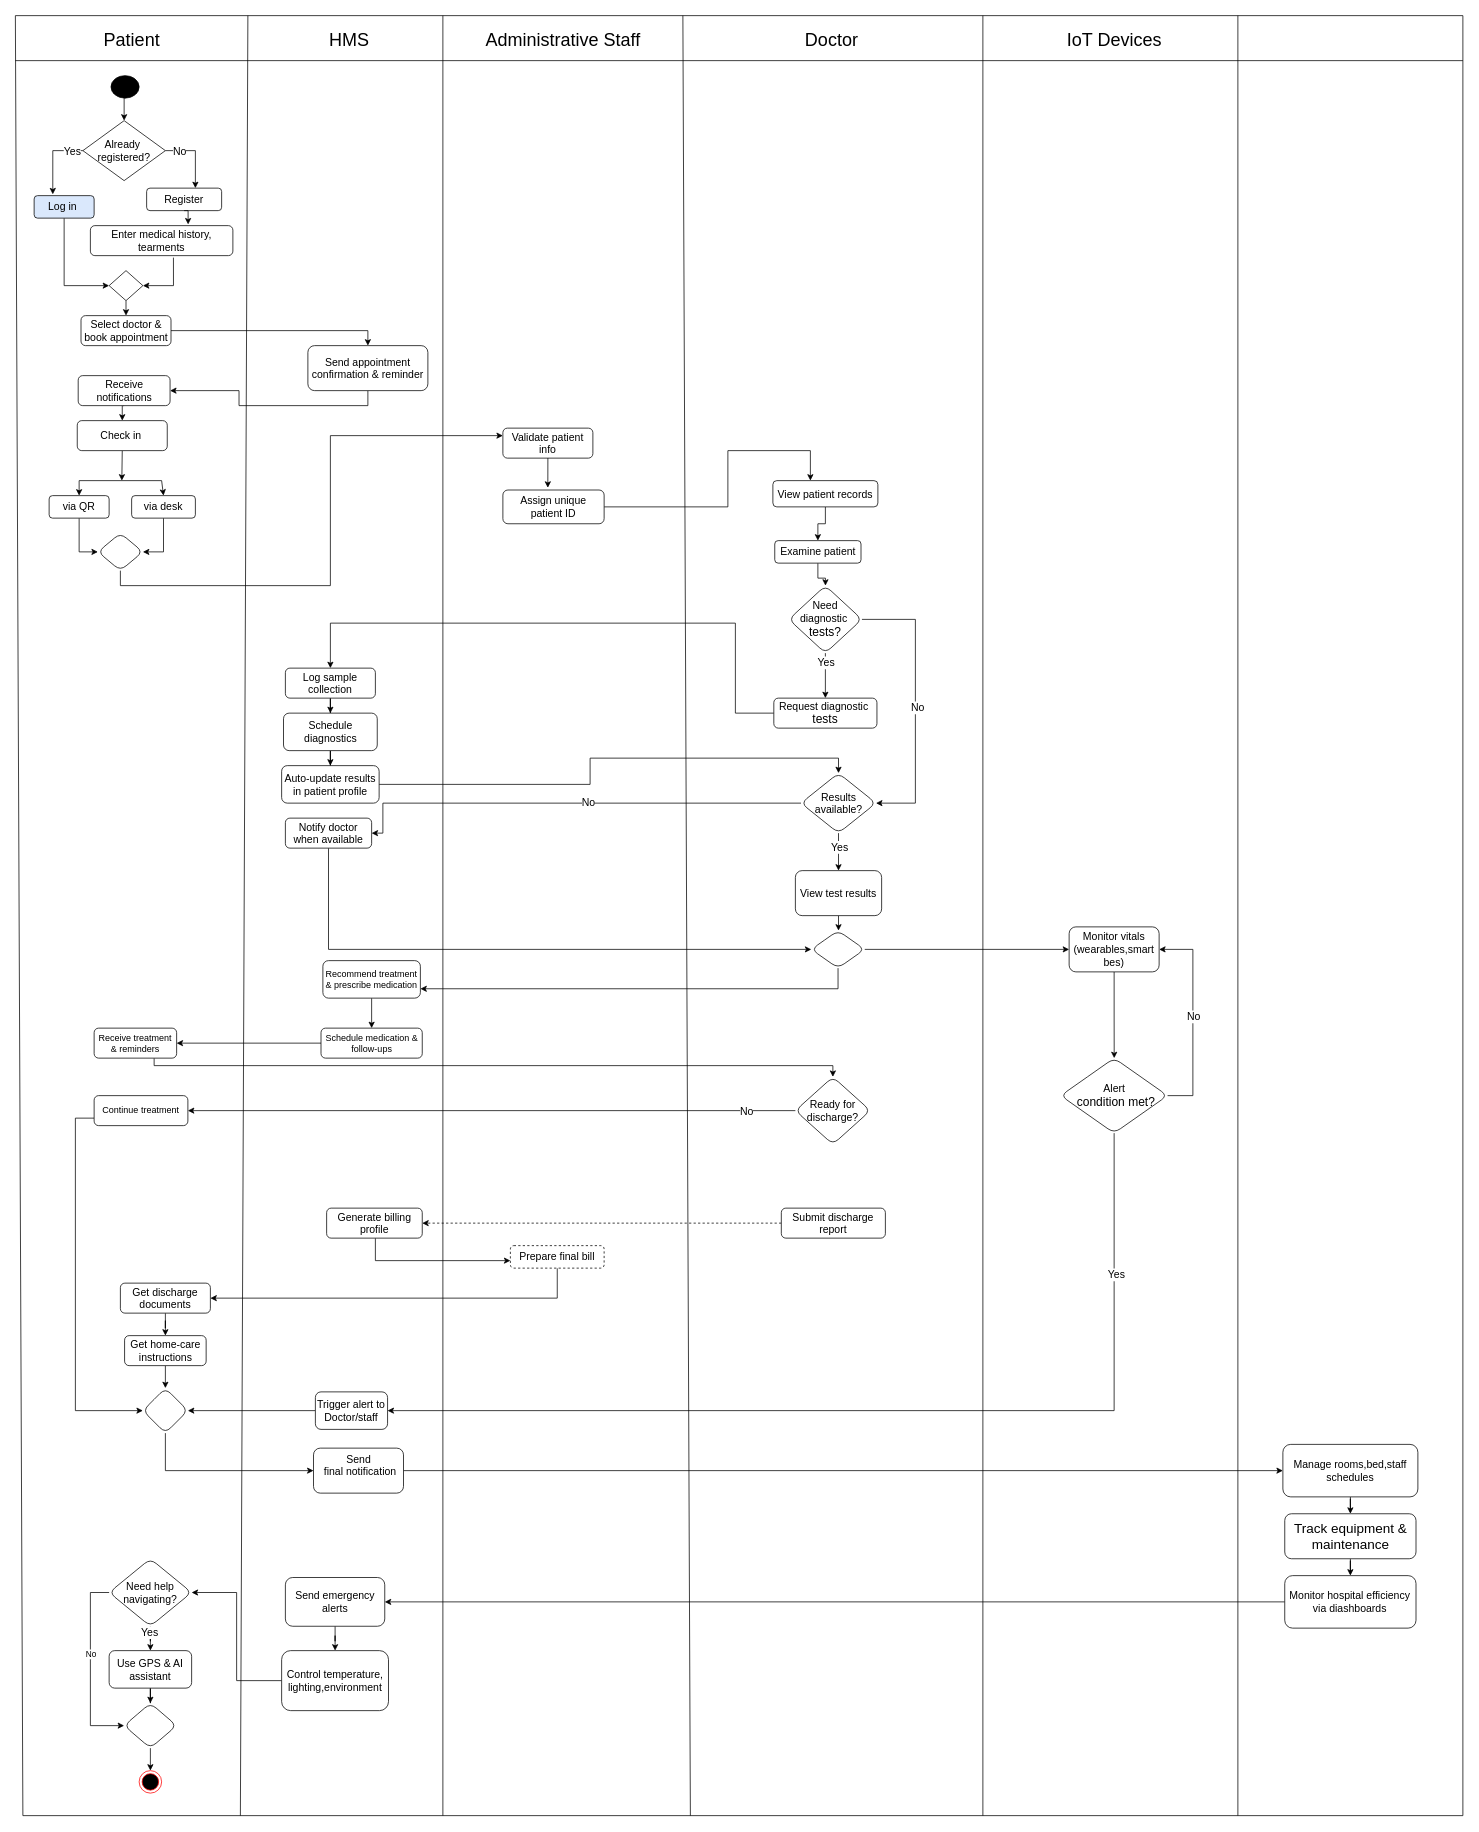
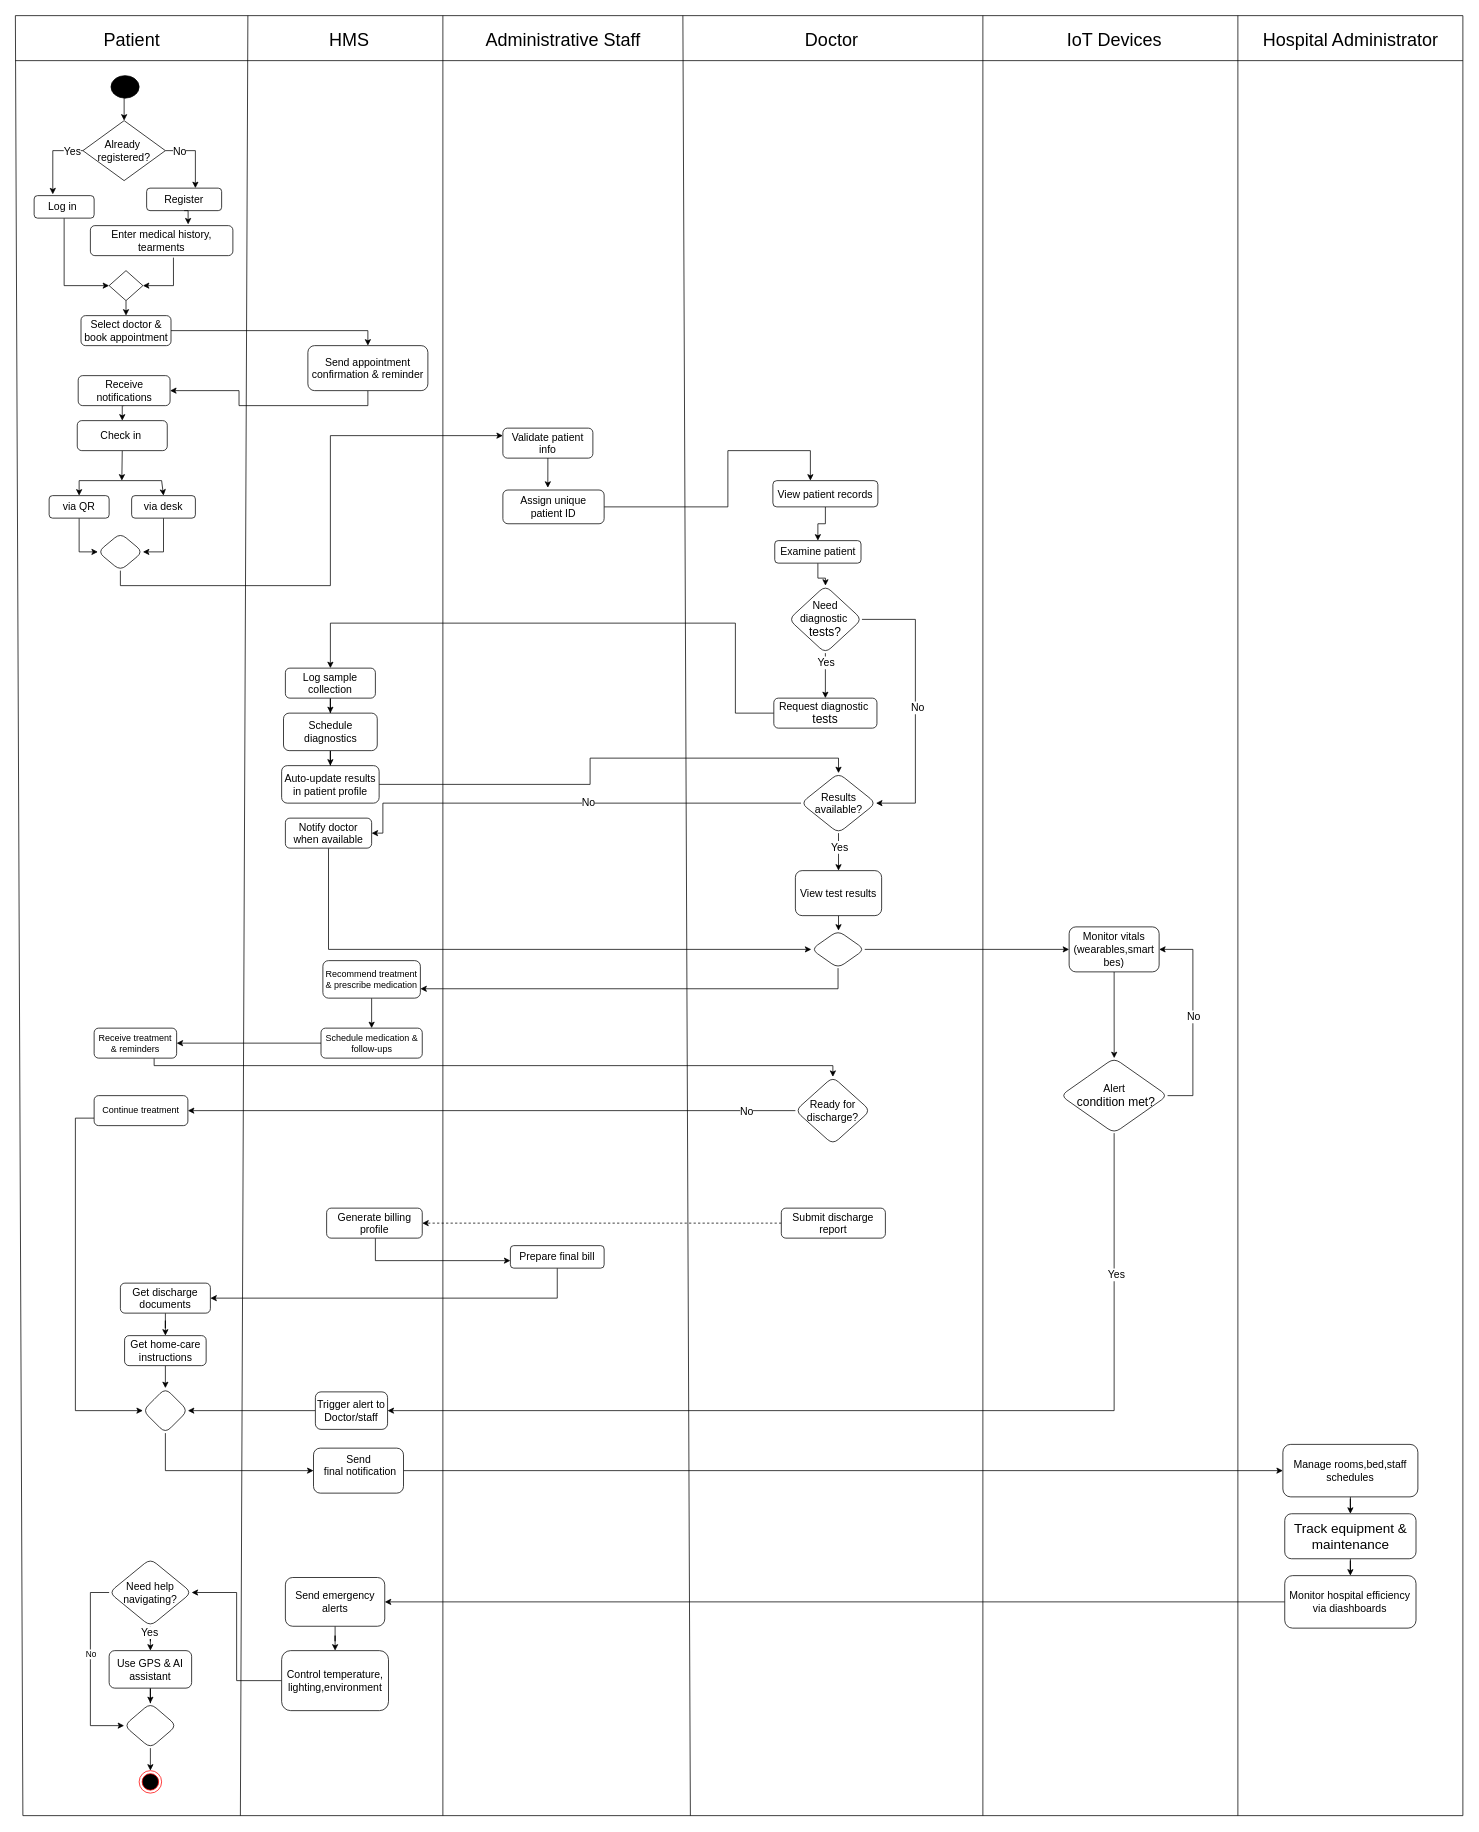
node "Hospital Administrator": added
node "Log in": fillcolor #dae8fc -> #ffffff
node "Prepare final bill": style dashed -> solid
